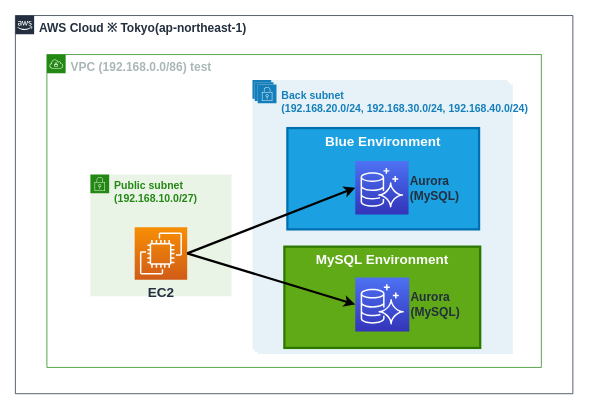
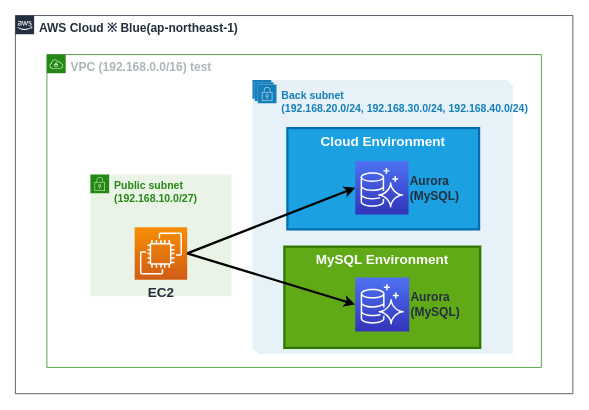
node "AWS Cloud ※ Tokyo(ap-northeast-1)": label "AWS Cloud ※ Tokyo(ap-northeast-1)" -> "AWS Cloud ※ Blue(ap-northeast-1)"
node "VPC (192.168.0.0/86) test": label "VPC (192.168.0.0/86) test" -> "VPC (192.168.0.0/16) test"
node "Blue Environment": label "Blue Environment" -> "Cloud Environment"
